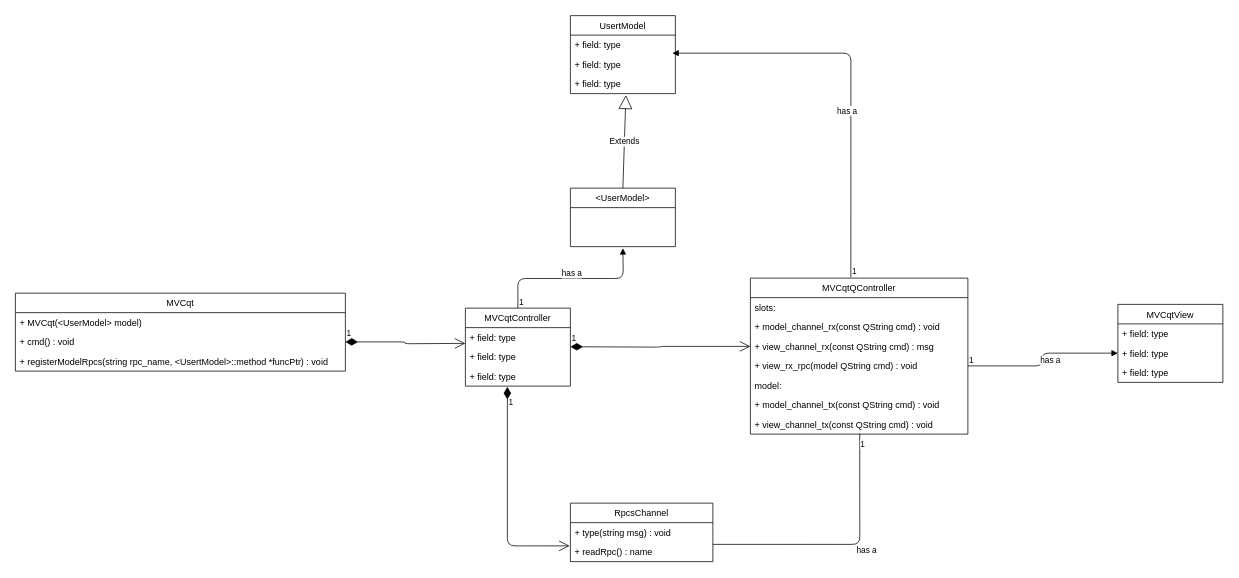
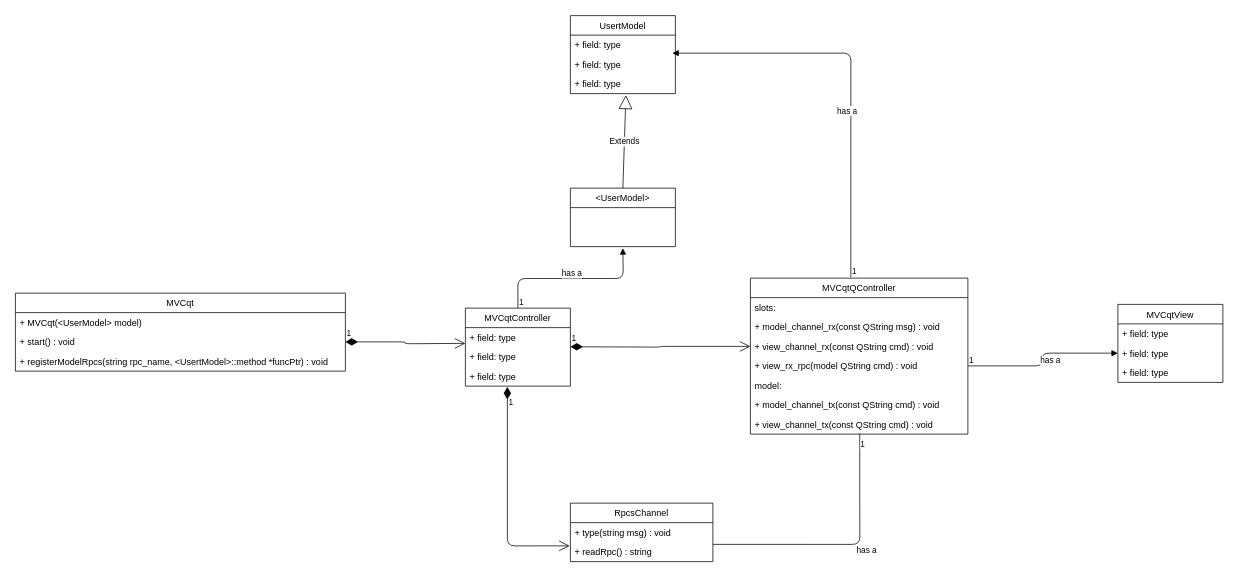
node "+ model_channel_rx(const QString cmd) : void": label "+ model_channel_rx(const QString cmd) : void" -> "+ model_channel_rx(const QString msg) : void"
node "+ cmd() : void": label "+ cmd() : void" -> "+ start() : void"
node "+ view_channel_rx(const QString cmd) : msg": label "+ view_channel_rx(const QString cmd) : msg" -> "+ view_channel_rx(const QString cmd) : void"
node "+ readRpc() : name": label "+ readRpc() : name" -> "+ readRpc() : string"
